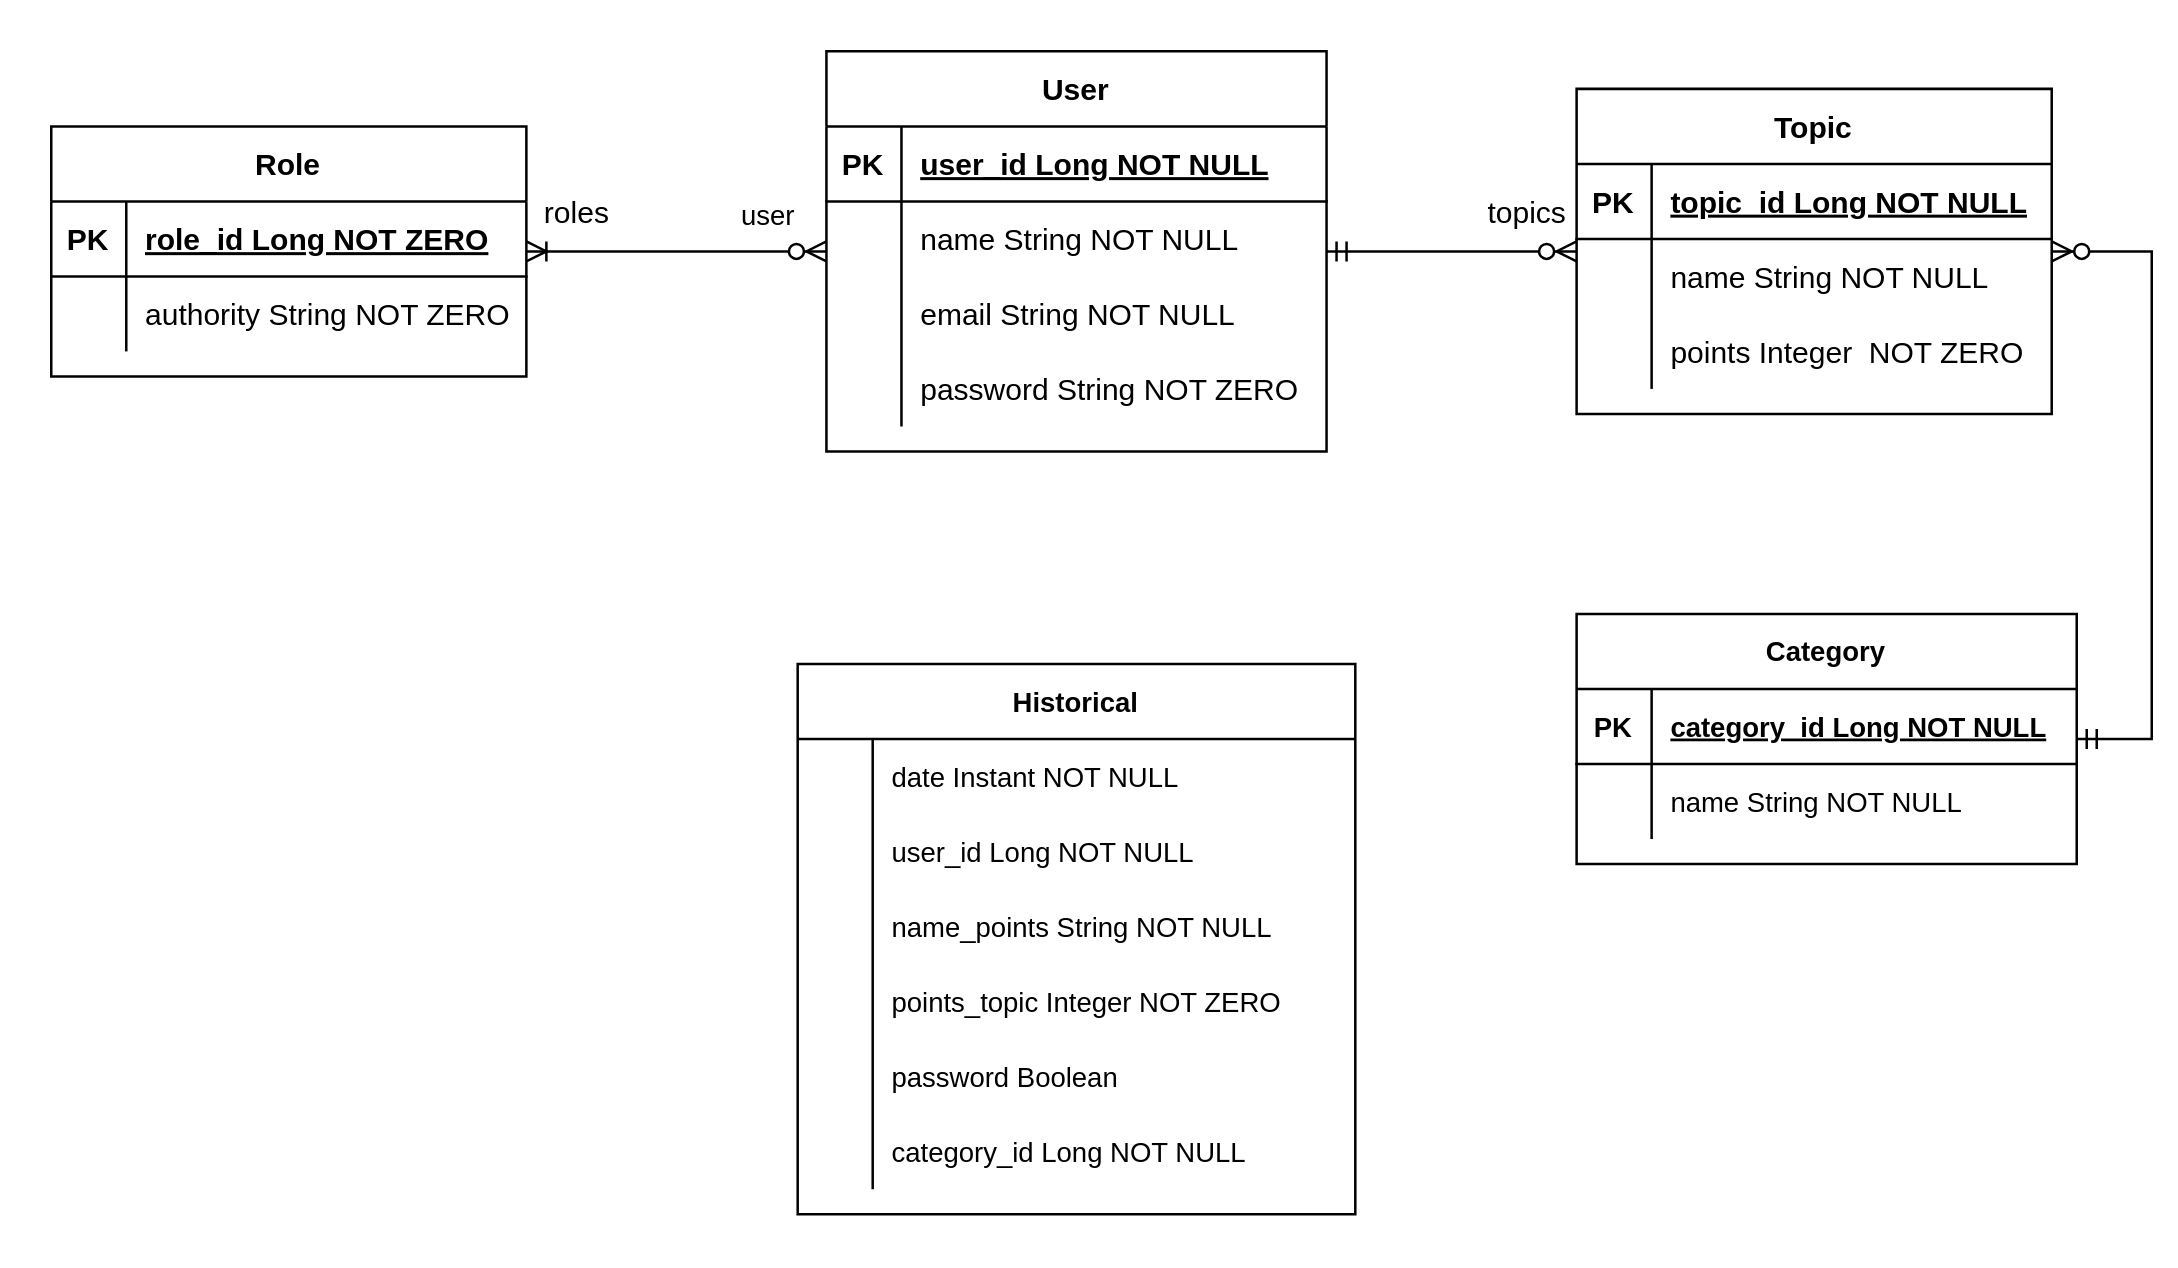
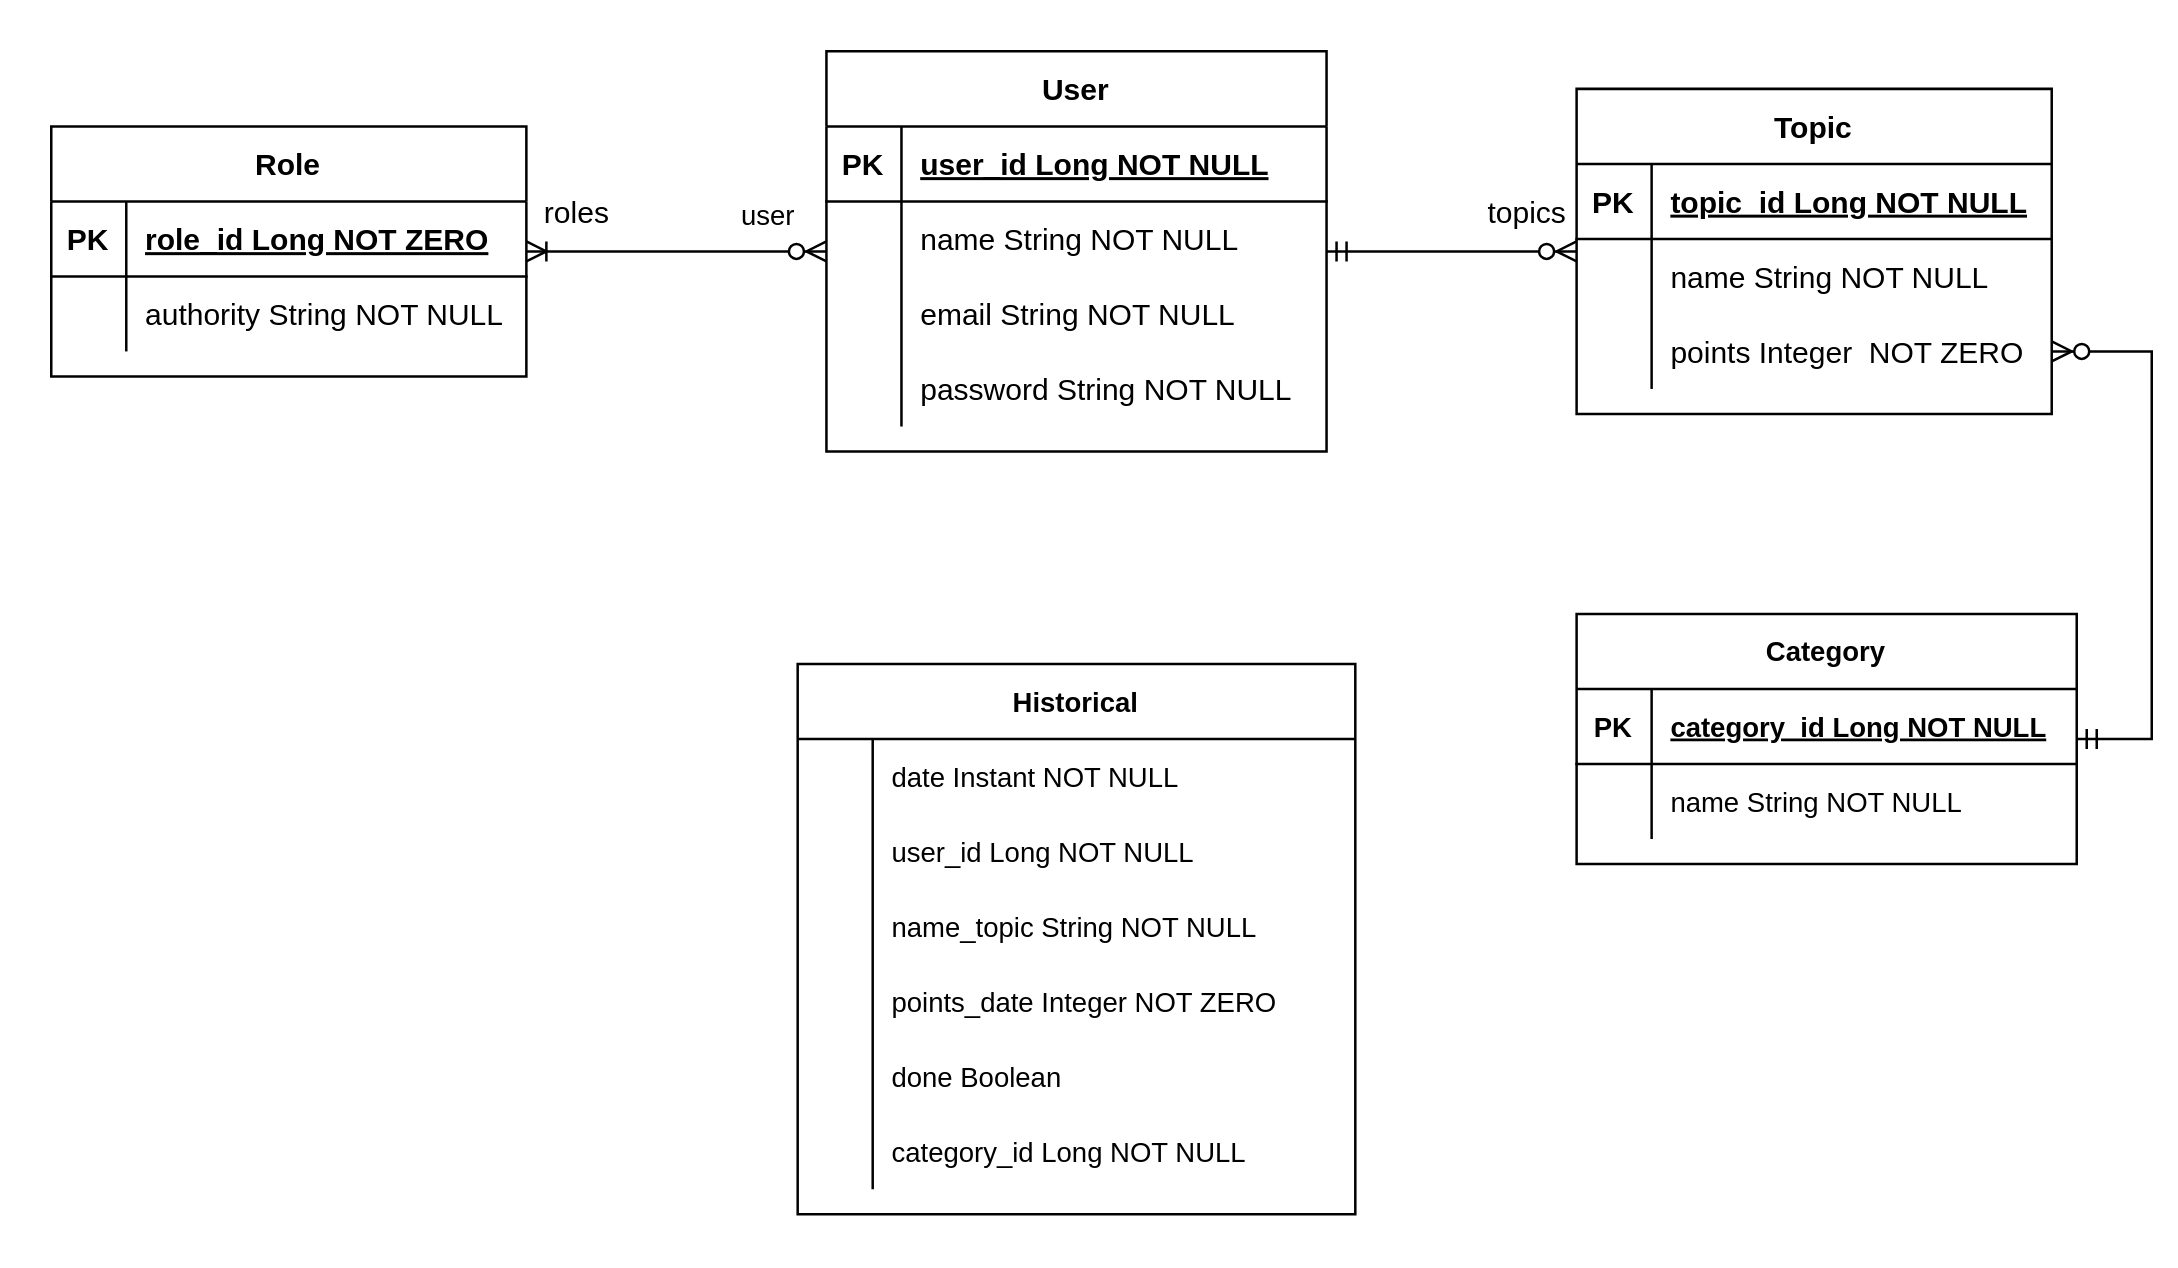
edge "Topic" -- "Category": now "points Integer NOT ZERO" -- "Category"
node "authority String NOT ZERO": label "authority String NOT ZERO" -> "authority String NOT NULL"
node "password String NOT ZERO": label "password String NOT ZERO" -> "password String NOT NULL"
node "name_points String NOT NULL": label "name_points String NOT NULL" -> "name_topic String NOT NULL"
node "points_topic Integer NOT ZERO": label "points_topic Integer NOT ZERO" -> "points_date Integer NOT ZERO"
node "password Boolean": label "password Boolean" -> "done Boolean"
